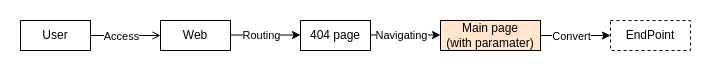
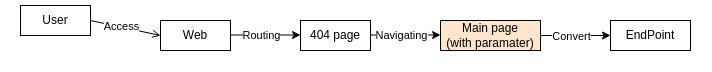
node "User": moved (56, 36) -> (56, 21)
node "EndPoint": style dashed -> solid
